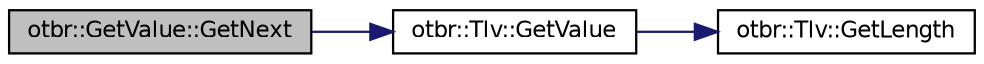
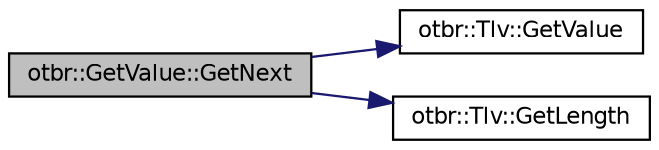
edge "otbr::Tlv::GetValue" -> "otbr::Tlv::GetLength": now "otbr::GetValue::GetNext" -> "otbr::Tlv::GetLength"
